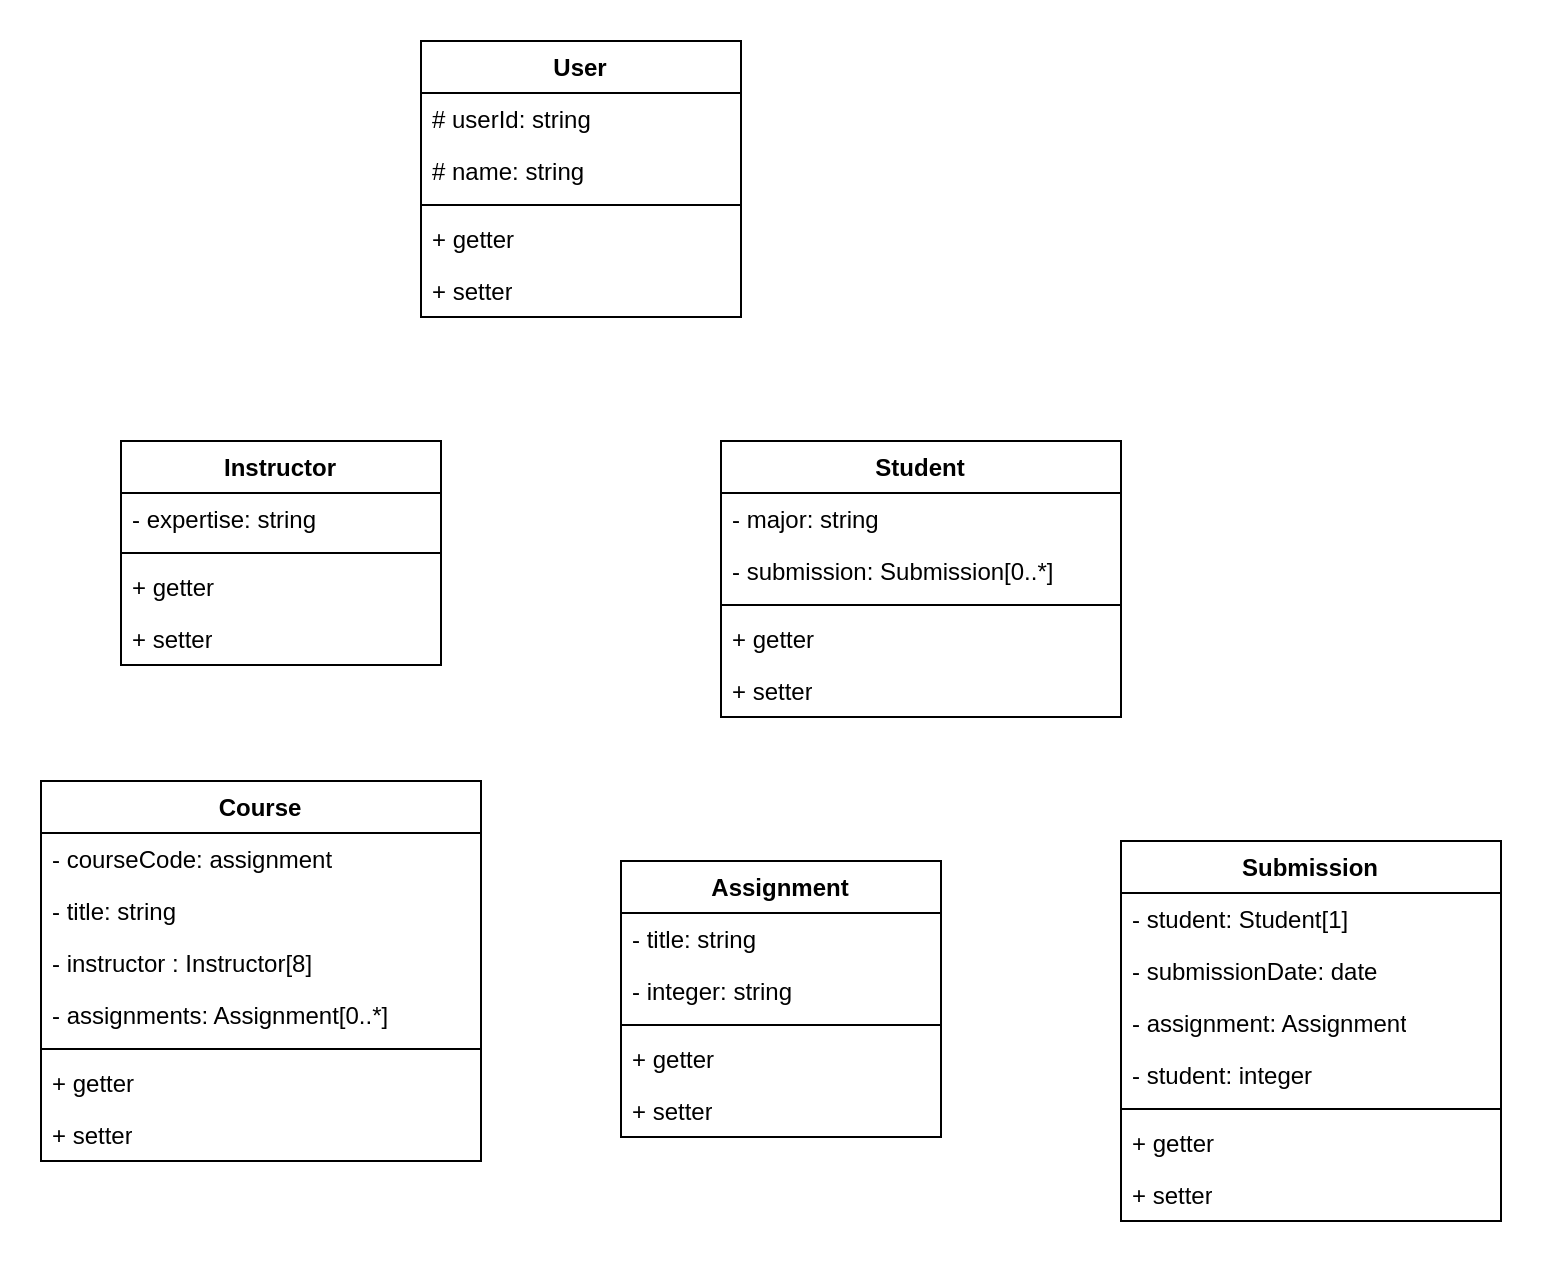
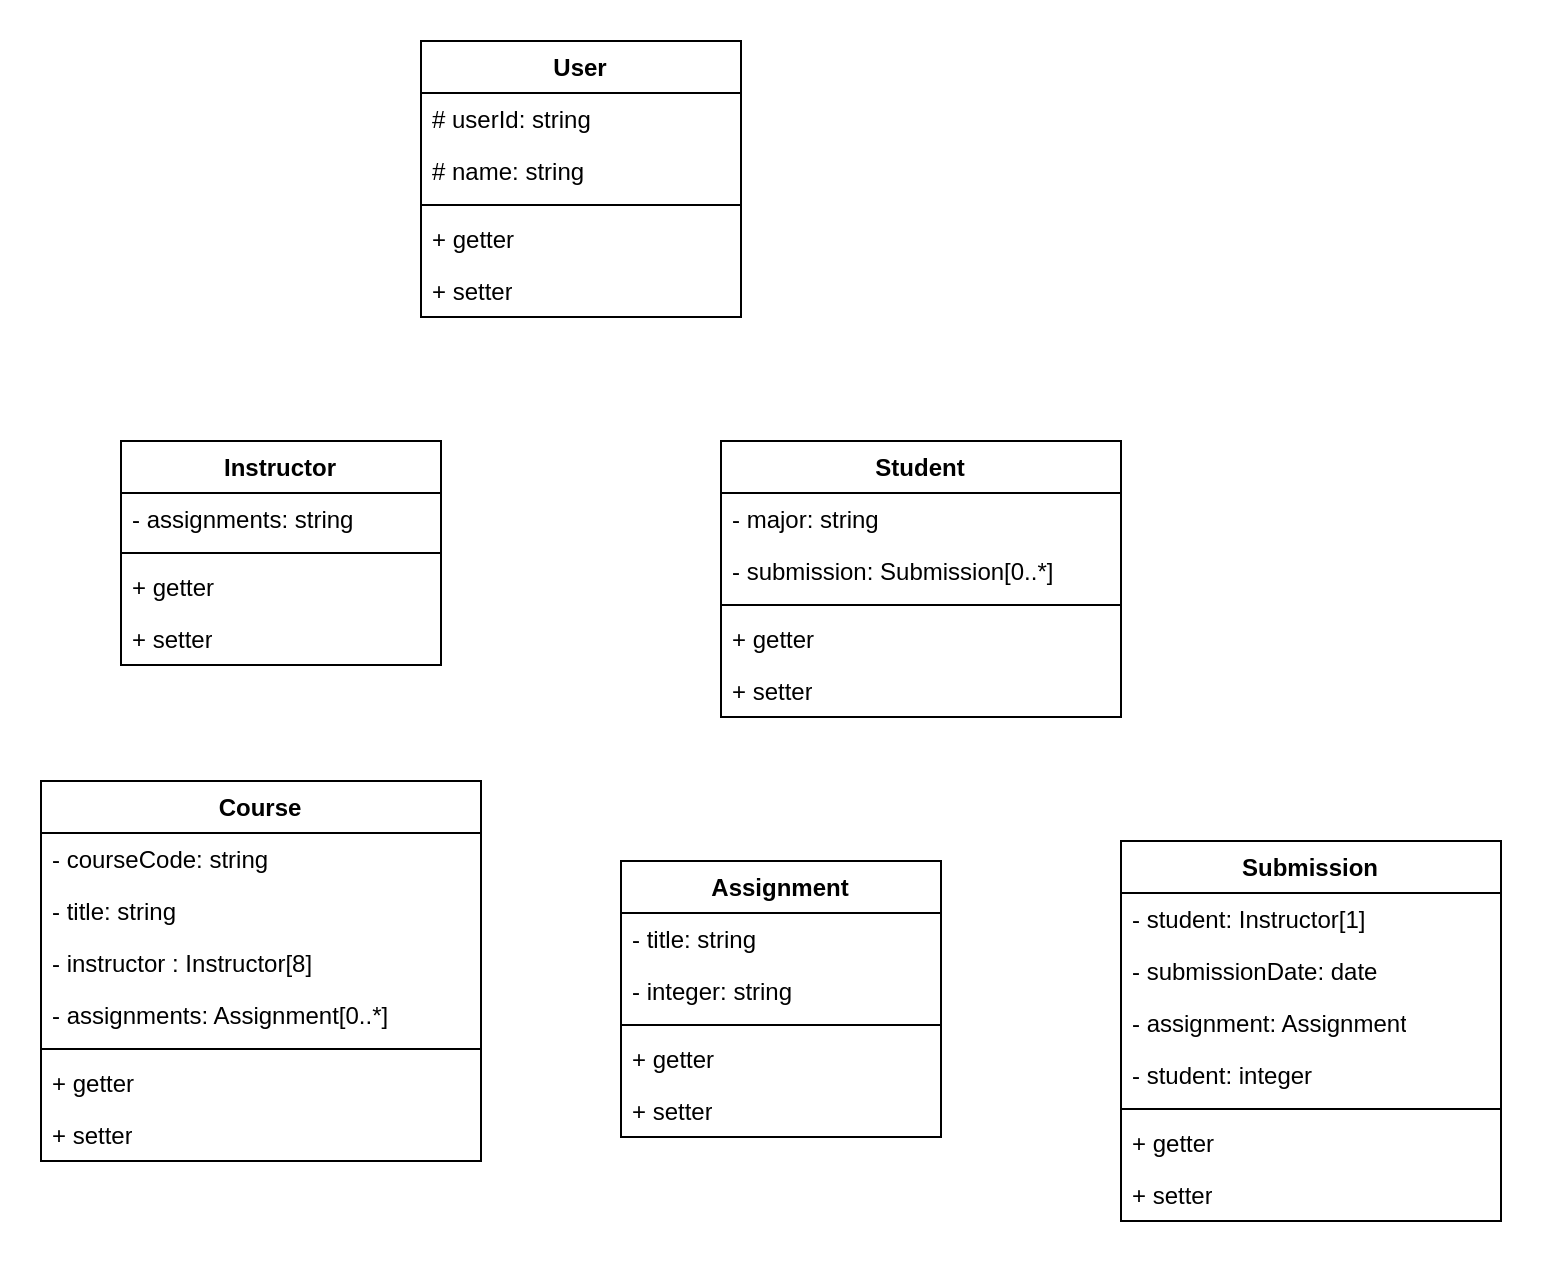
node "- expertise: string": label "- expertise: string" -> "- assignments: string"
node "- courseCode: assignment": label "- courseCode: assignment" -> "- courseCode: string"
node "- student: Student[1]": label "- student: Student[1]" -> "- student: Instructor[1]"
